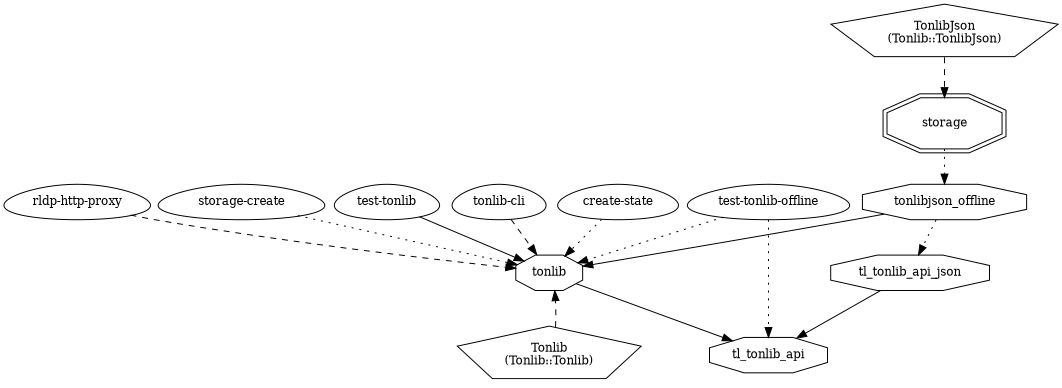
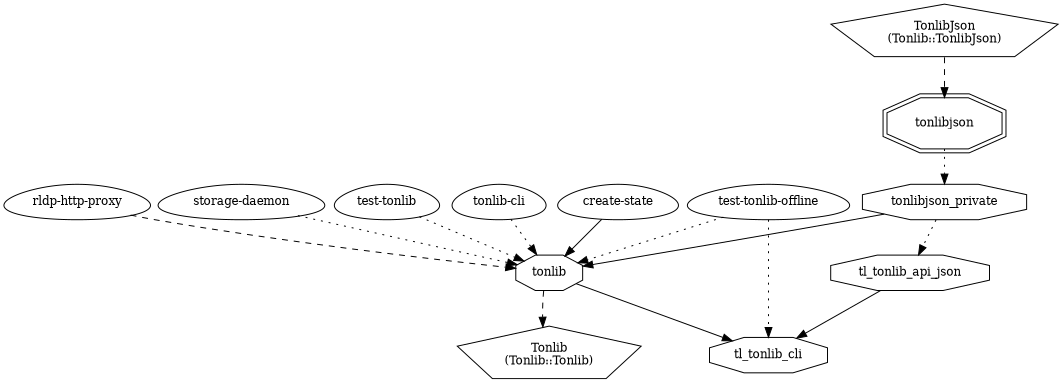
node "storage": label "storage" -> "tonlibjson"
node "storage-create": label "storage-create" -> "storage-daemon"
node "tonlibjson_offline": label "tonlibjson_offline" -> "tonlibjson_private"
edge "tonlib-cli" -> "tonlib": style dashed -> dotted
edge "create-state" -> "tonlib": style dotted -> solid
edge "test-tonlib" -> "tonlib": style solid -> dotted
edge "Tonlib (Tonlib::Tonlib)" -> "tonlib": reversed
node "tl_tonlib_api": label "tl_tonlib_api" -> "tl_tonlib_cli"
